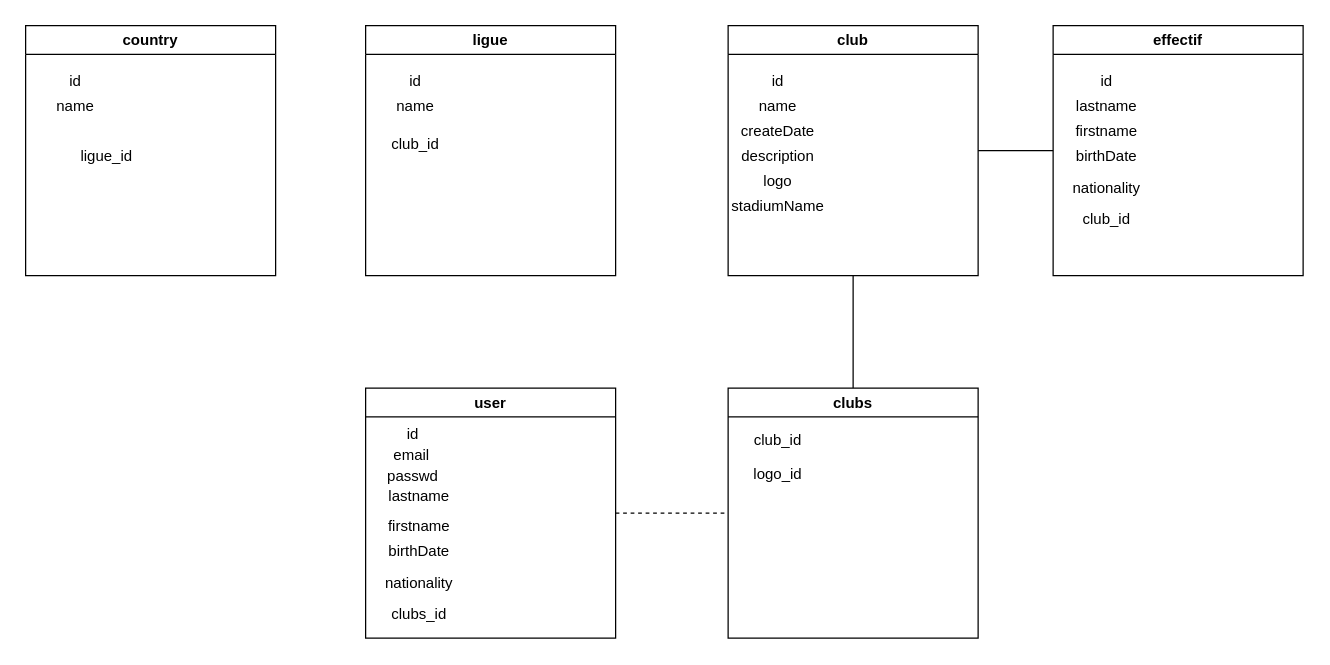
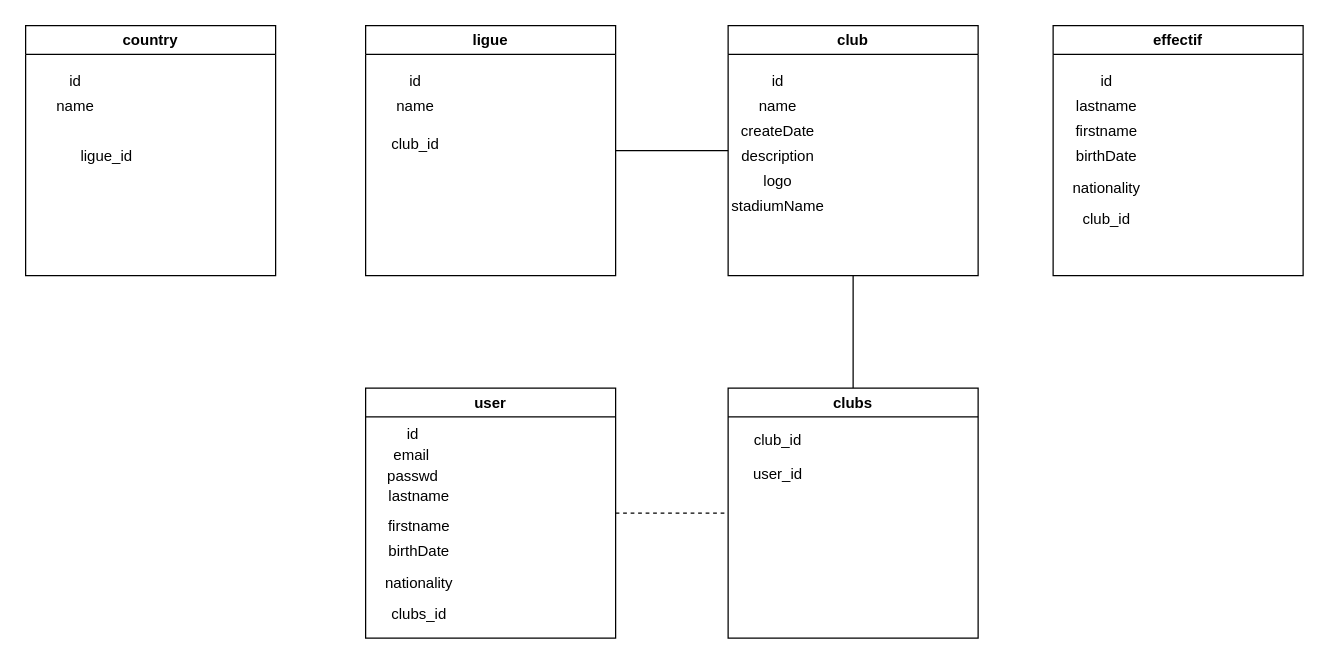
edge "ligue" -- "club": added
edge "club" -- "effectif": removed
node "logo_id": label "logo_id" -> "user_id"
